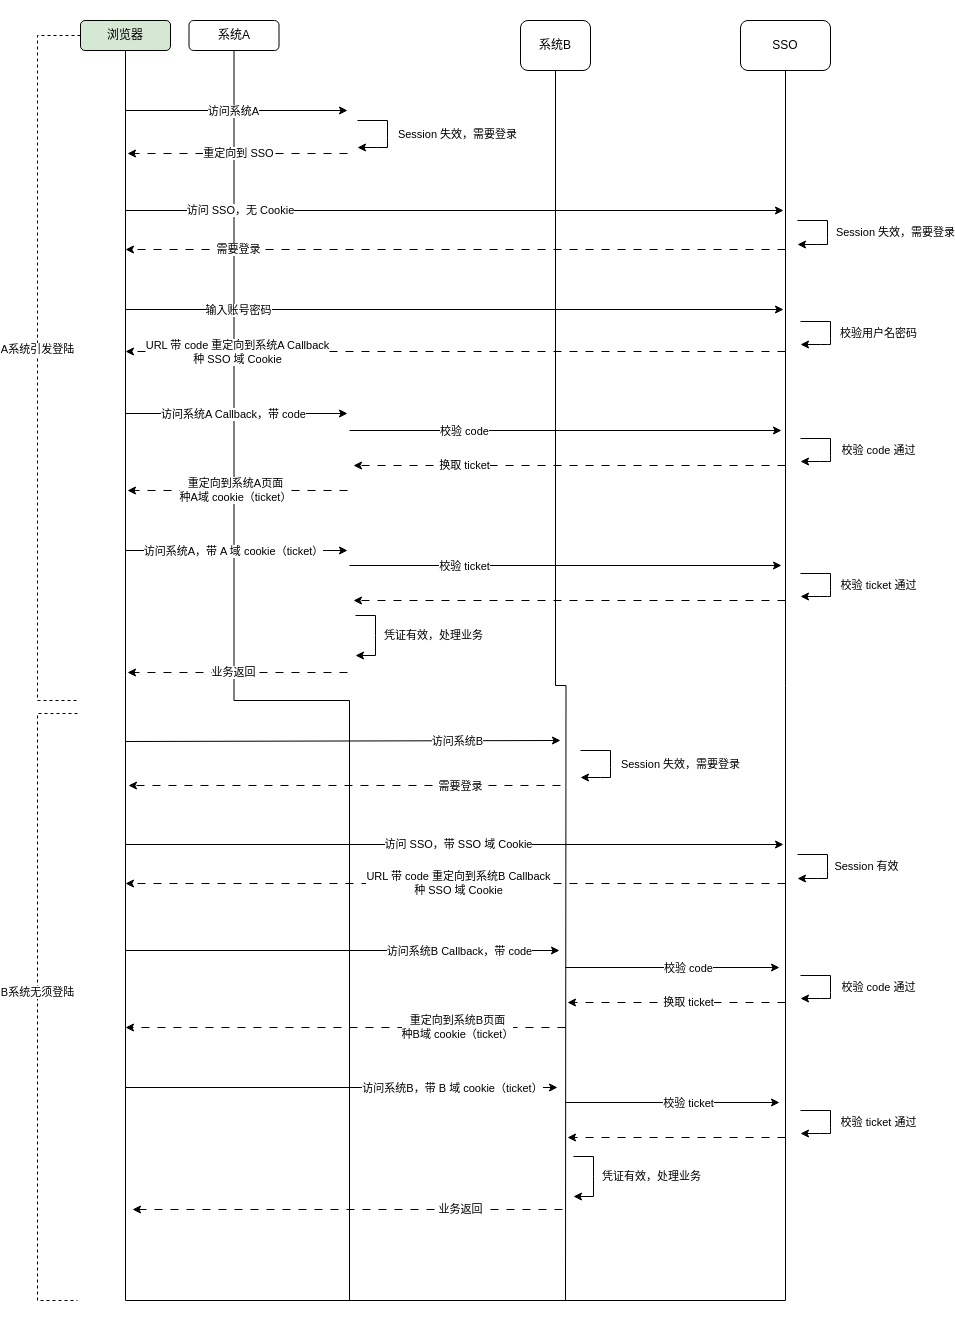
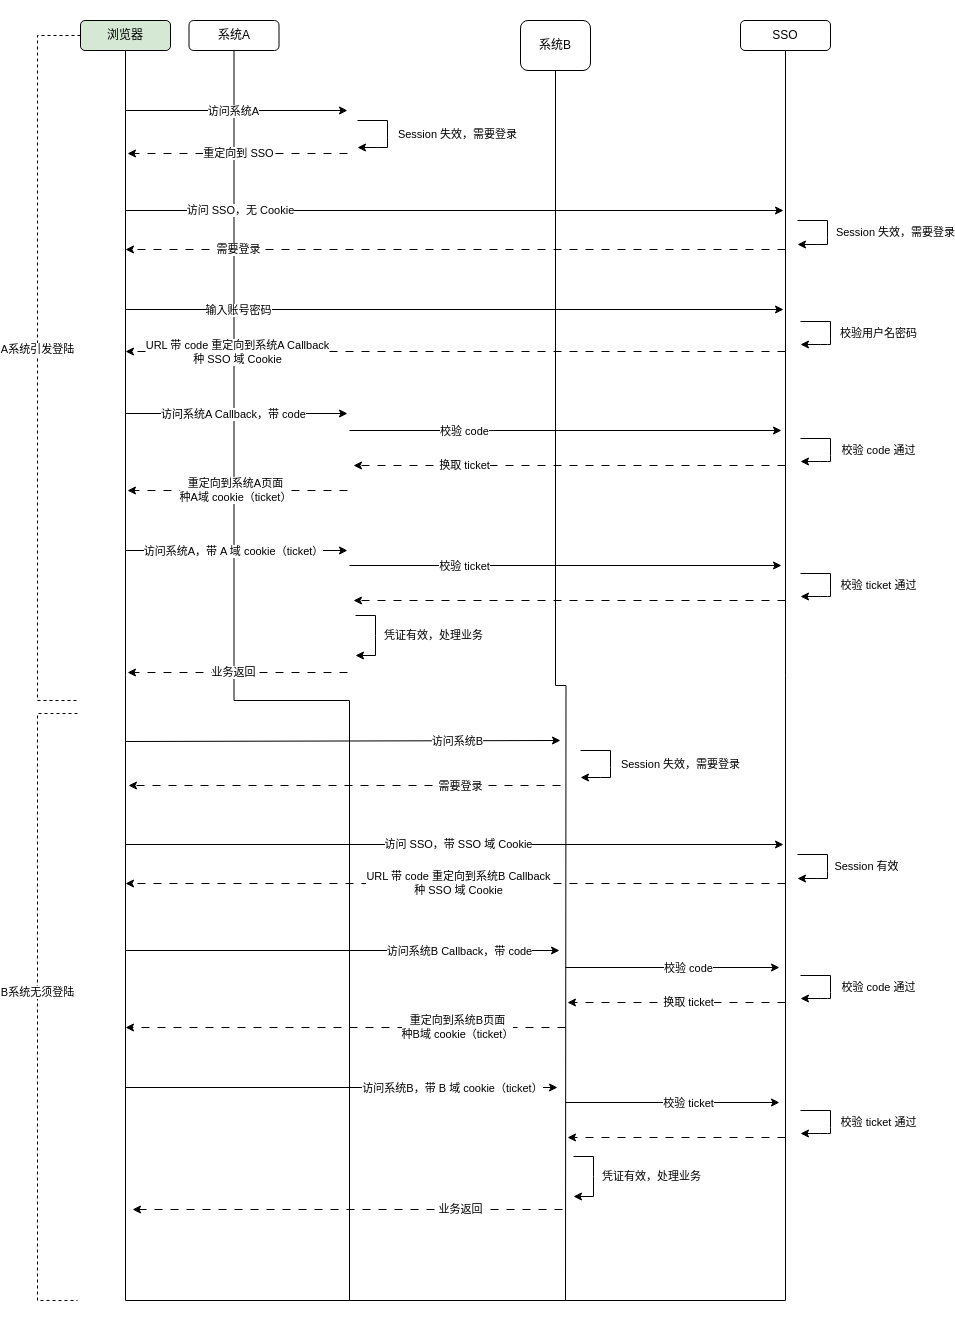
node "SSO": size 90x50 -> 90x30
